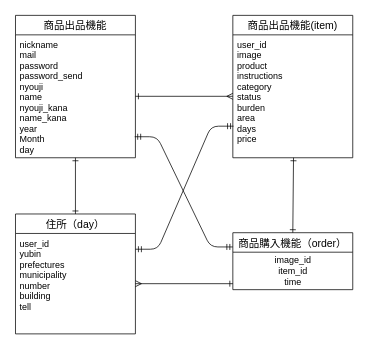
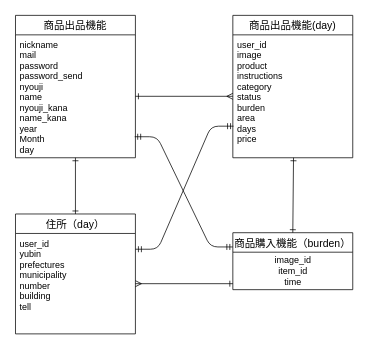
node "商品出品機能(item)": label "商品出品機能(item)" -> "商品出品機能(day)"
node "商品購入機能（order）": label "商品購入機能（order）" -> "商品購入機能（burden）"
